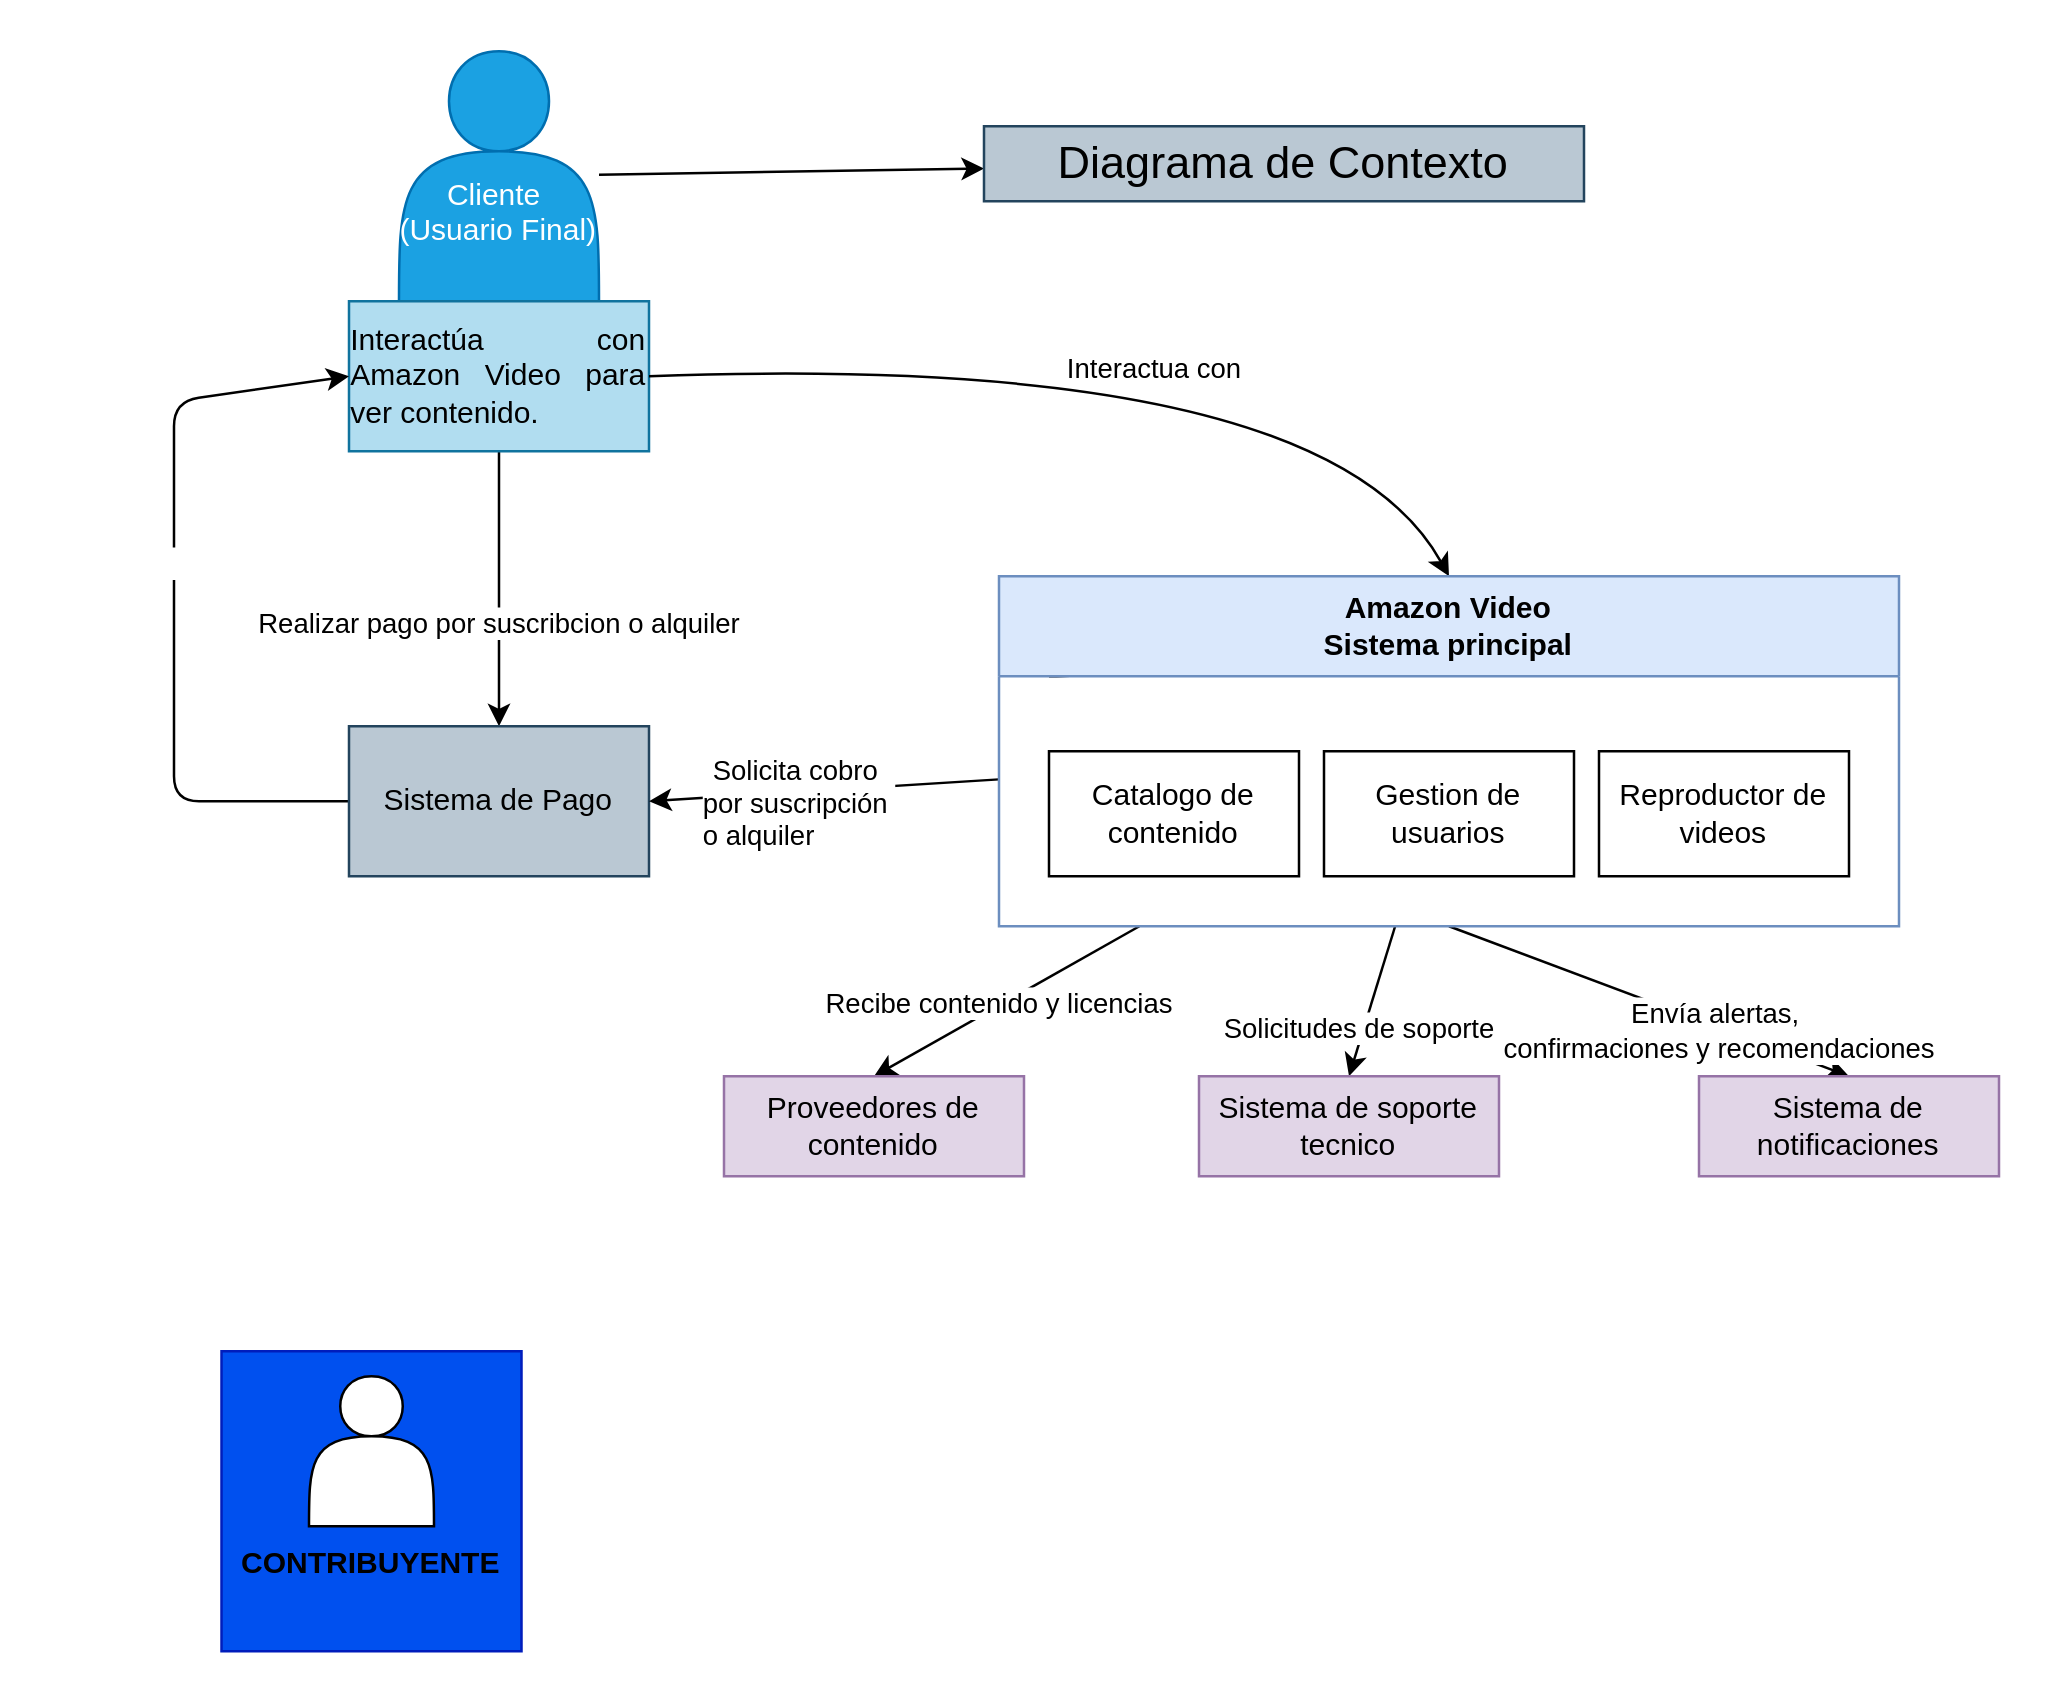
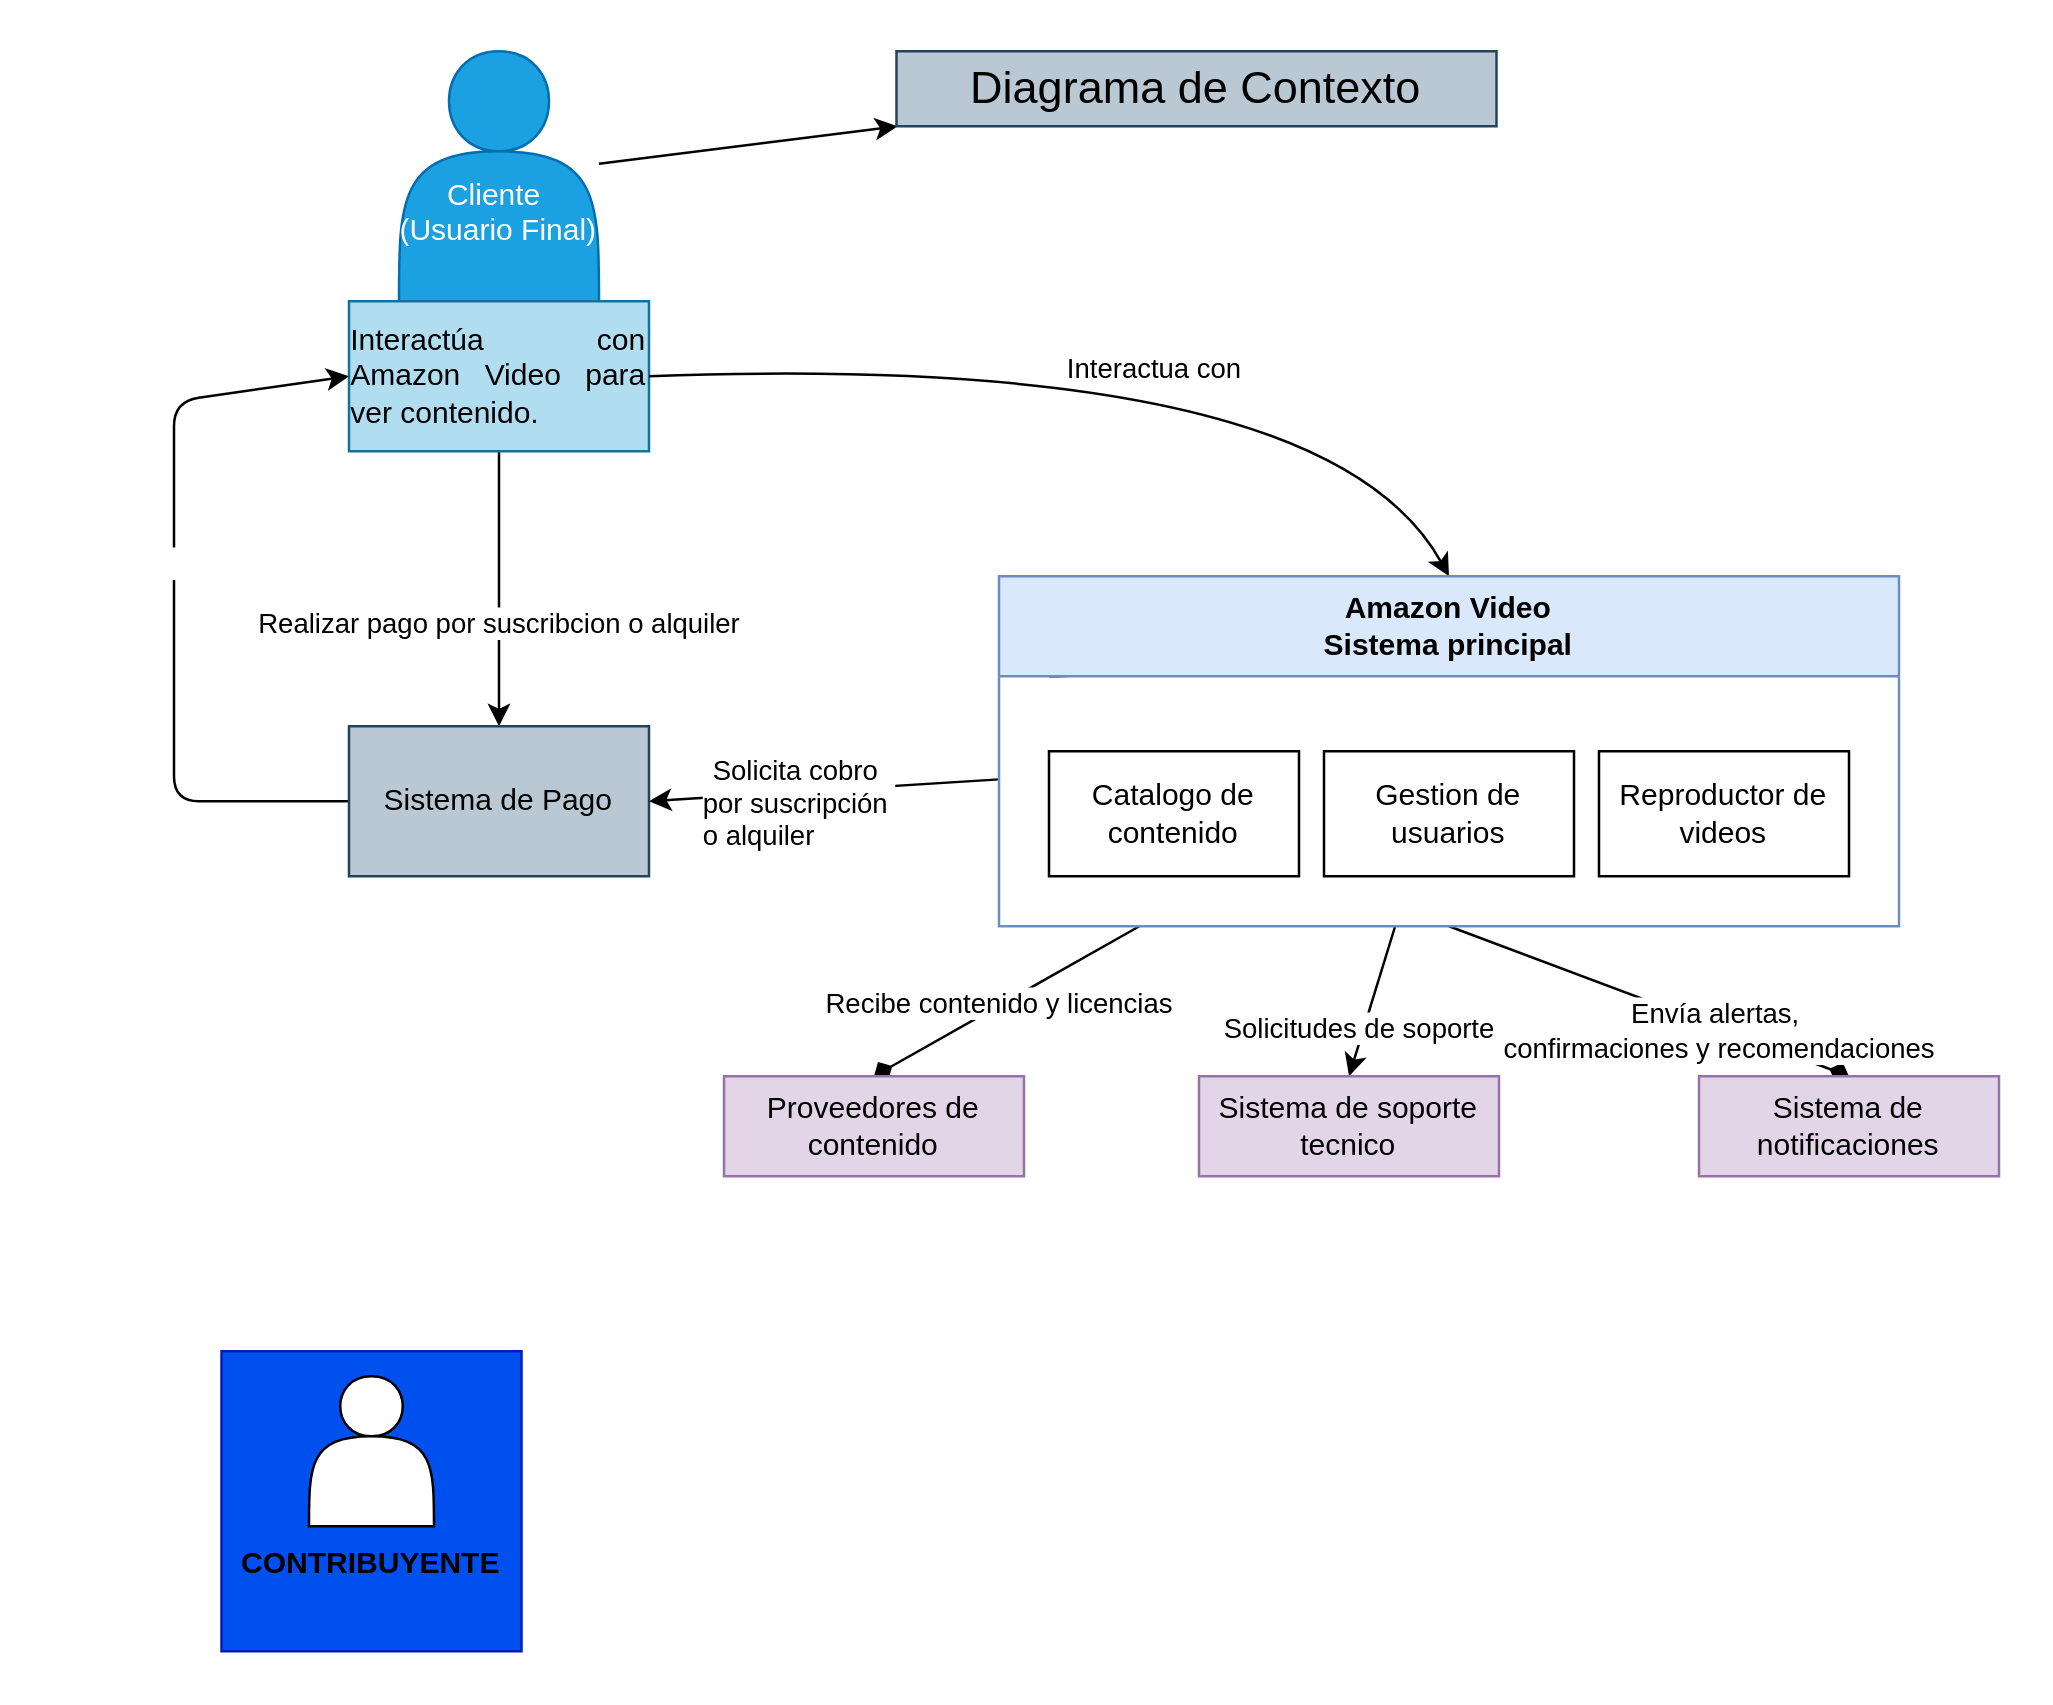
node "Diagrama de Contexto": moved (1284, 164) -> (1196, 89)
edge "Amazon Video Sistema principal" -> "Proveedores de contenido": arrowhead classic -> diamond
edge "Amazon Video Sistema principal" -> "Sistema de notificaciones": arrowhead classic -> diamond
